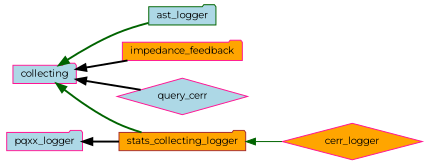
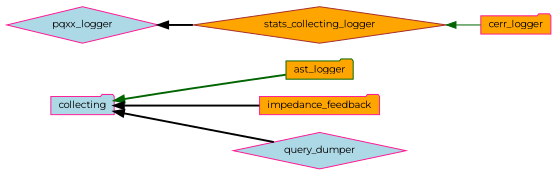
node "ast_logger": fillcolor lightblue -> orange
node "query_cerr": label "query_cerr" -> "query_dumper"
edge "stats_collecting_logger" -> "collecting": removed
node "pqxx_logger": shape folder -> diamond
node "stats_collecting_logger": shape folder -> diamond
node "cerr_logger": shape diamond -> folder
